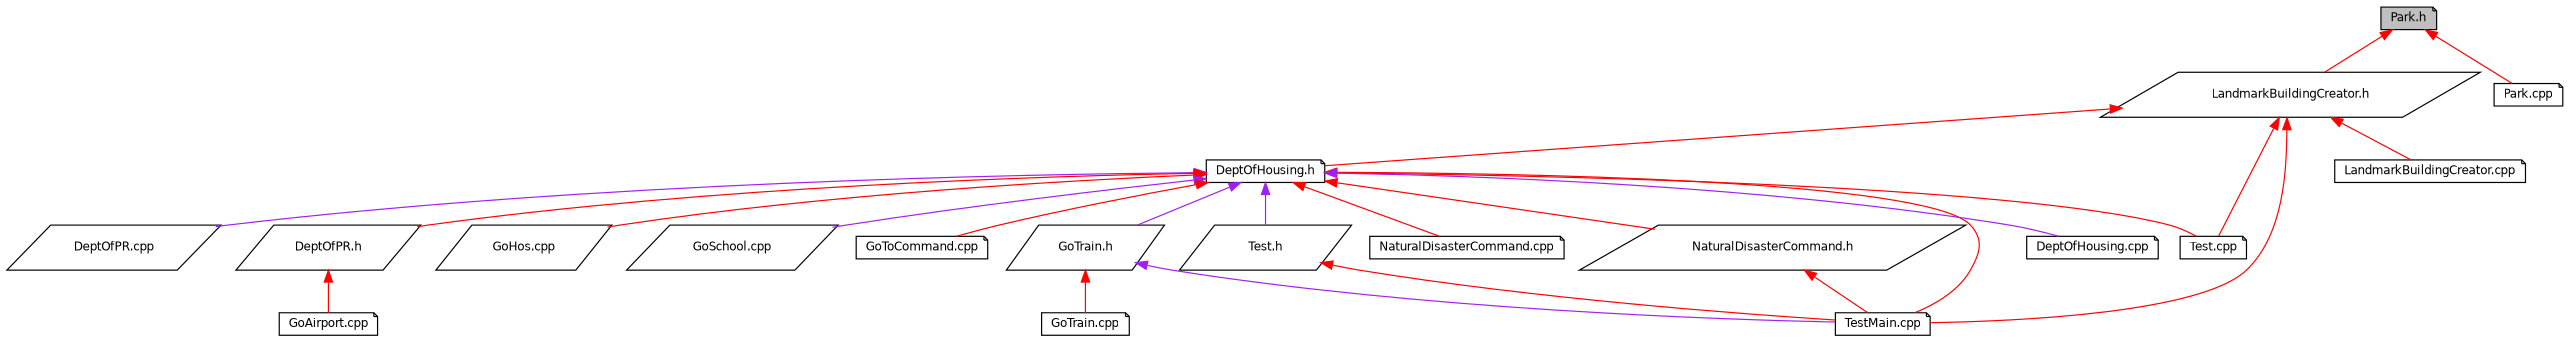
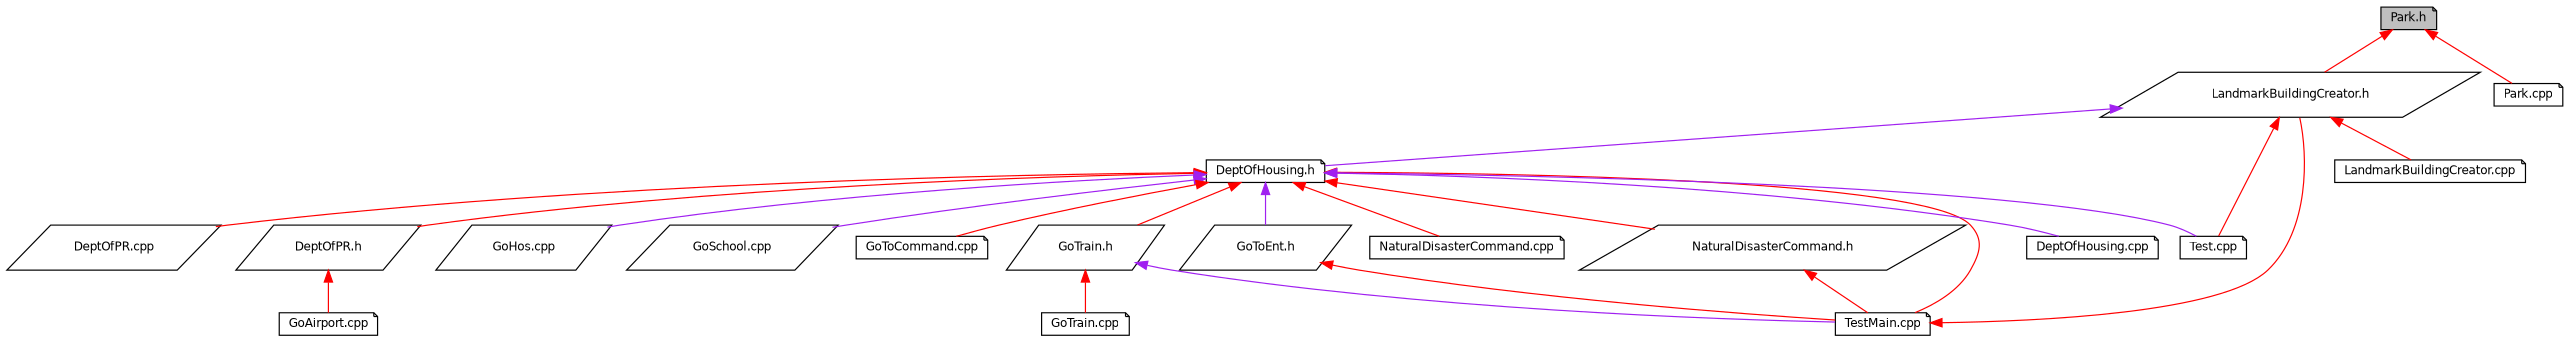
edge "DeptOfHousing.h" -> "LandmarkBuildingCreator.h": color red -> purple
edge "DeptOfPR.cpp" -> "DeptOfHousing.h": color purple -> red
edge "Test.cpp" -> "DeptOfHousing.h": color red -> purple
edge "GoHos.cpp" -> "DeptOfHousing.h": color red -> purple
edge "GoTrain.h" -> "DeptOfHousing.h": color purple -> red
node "Test.h": label "Test.h" -> "GoToEnt.h"
edge "TestMain.cpp" -> "LandmarkBuildingCreator.h": reversed
